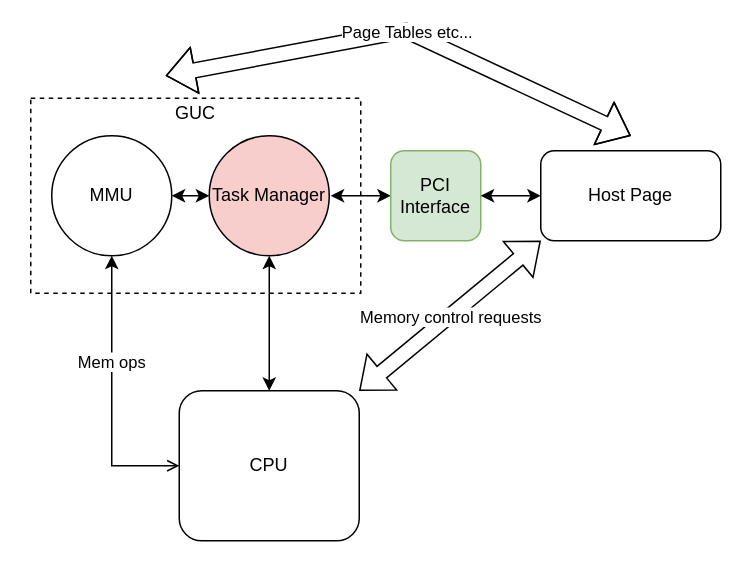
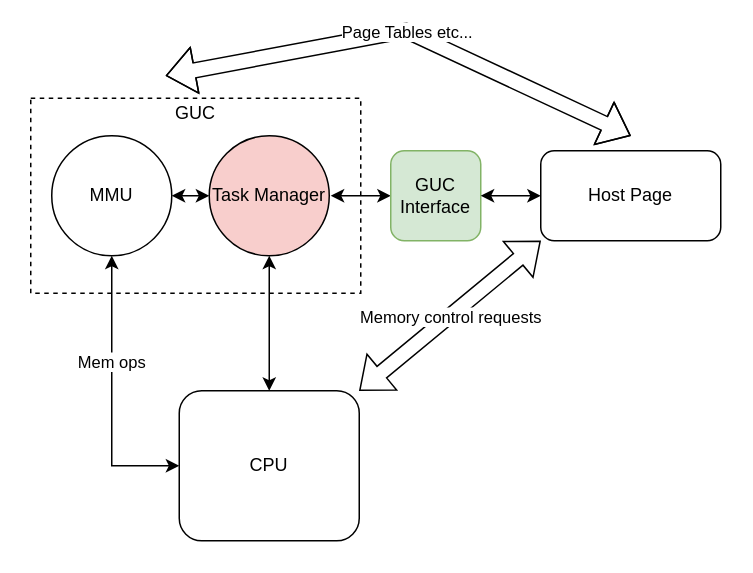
node "PCI Interface": label "PCI Interface" -> "GUC Interface"
edge "MMU" -- "CPU": arrowhead open -> classic
